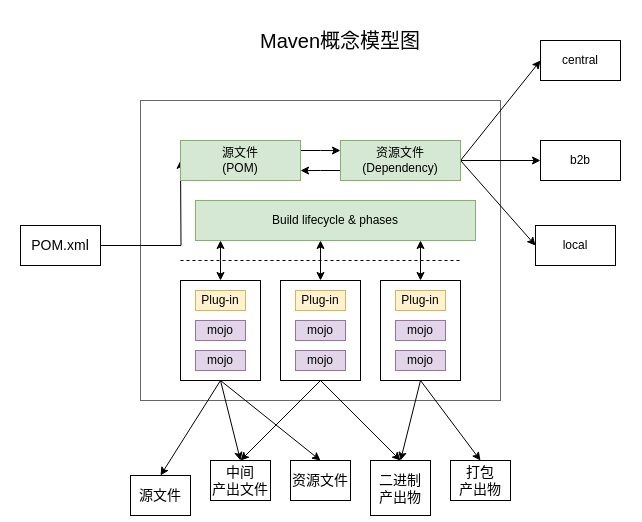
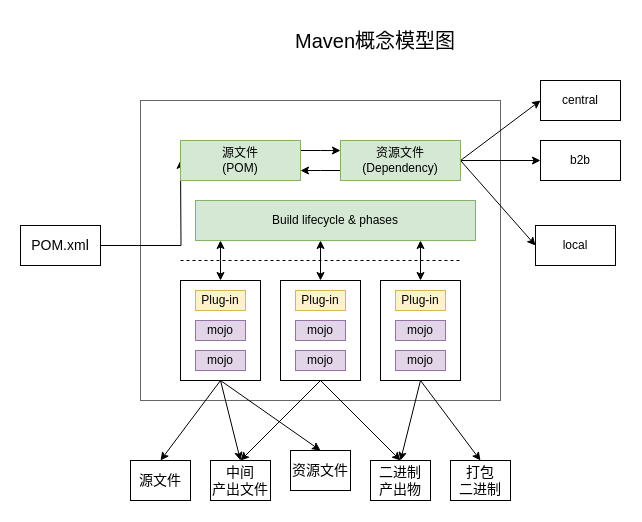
node "Maven概念模型图": moved (341, 41) -> (376, 41)
node "central": moved (581, 61) -> (581, 101)
node "资源文件": moved (321, 481) -> (321, 471)
node "打包 产出物": label "打包 产出物" -> "打包 二进制"
node "二进制 产出物": size 60x55 -> 60x40
node "源文件": moved (161, 496) -> (161, 481)
